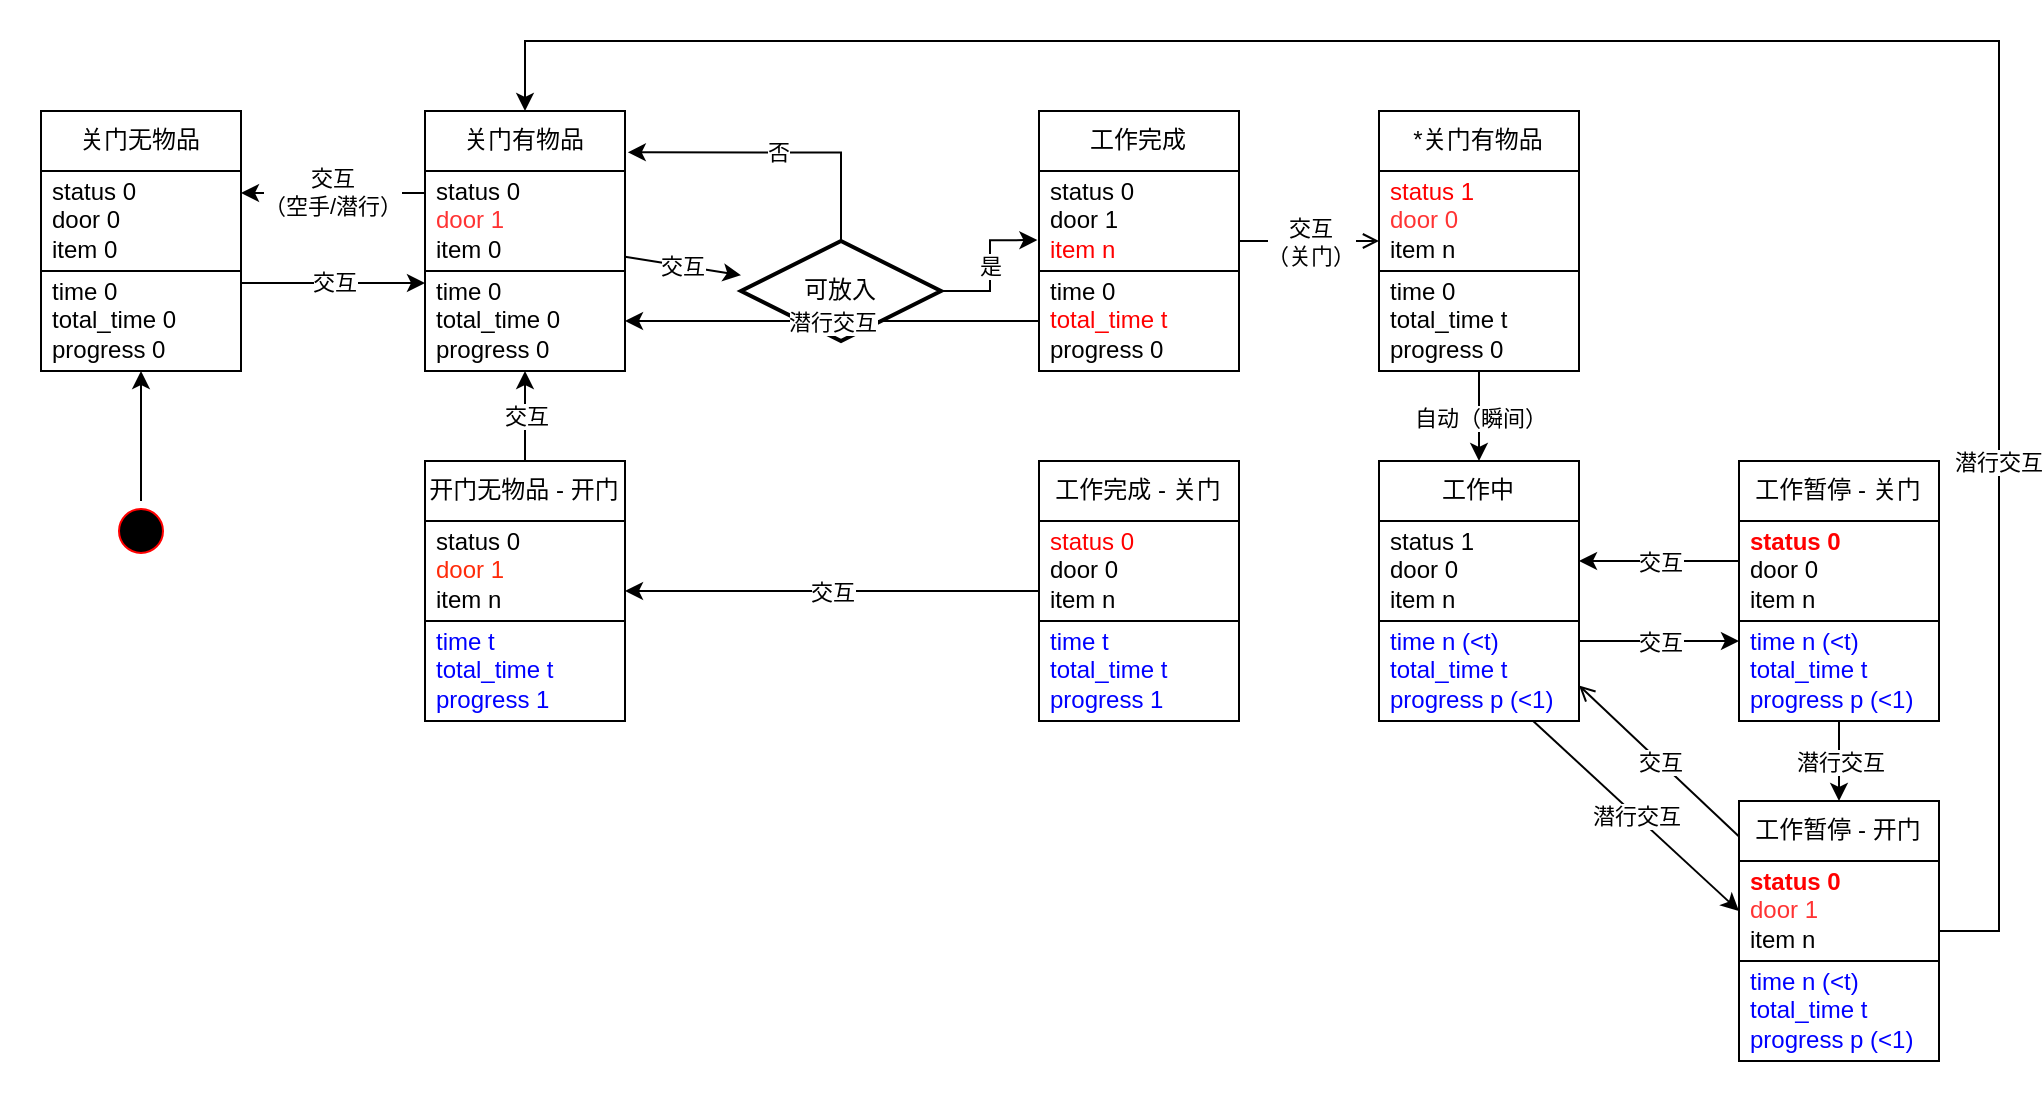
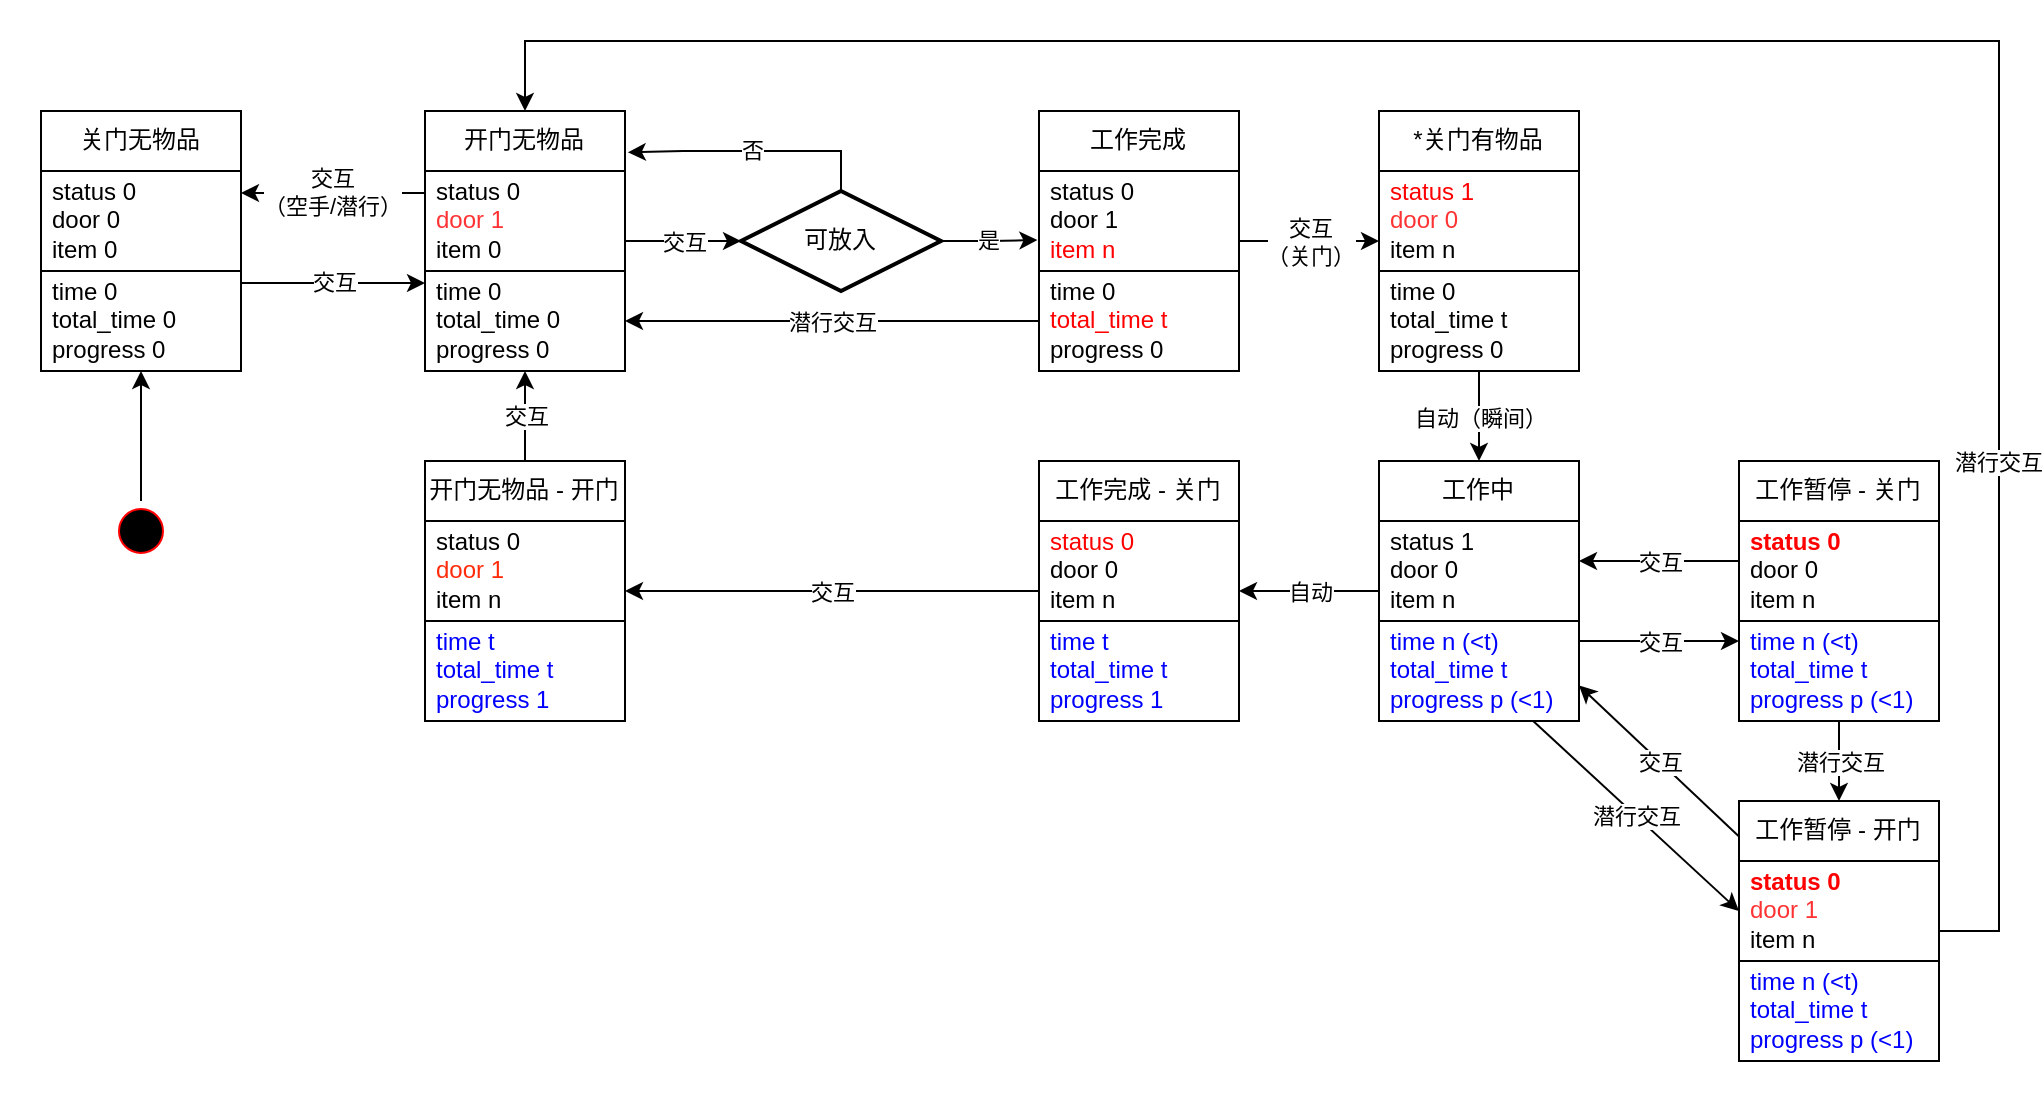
node "关门有物品": label "关门有物品" -> "开门无物品"
edge "工作完成" -> "*关门有物品": arrowhead open -> classic
node "可放入": moved (841, 291) -> (841, 241)
edge "工作中" -> "工作完成 - 关门": added, label "自动"
edge "工作暂停 - 开门" -> "工作中": arrowhead open -> classic
